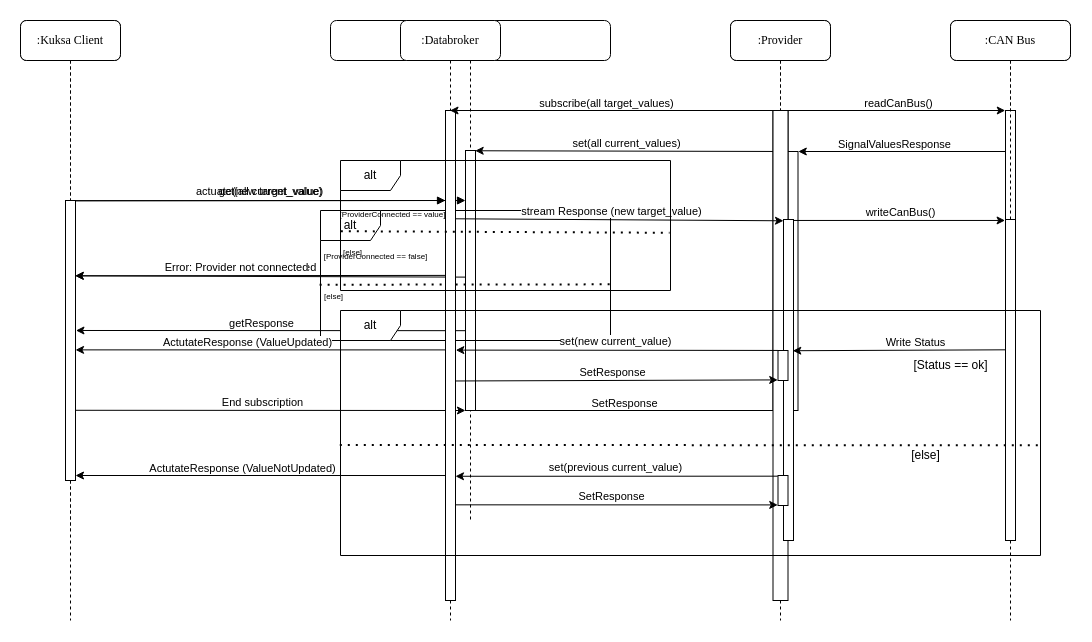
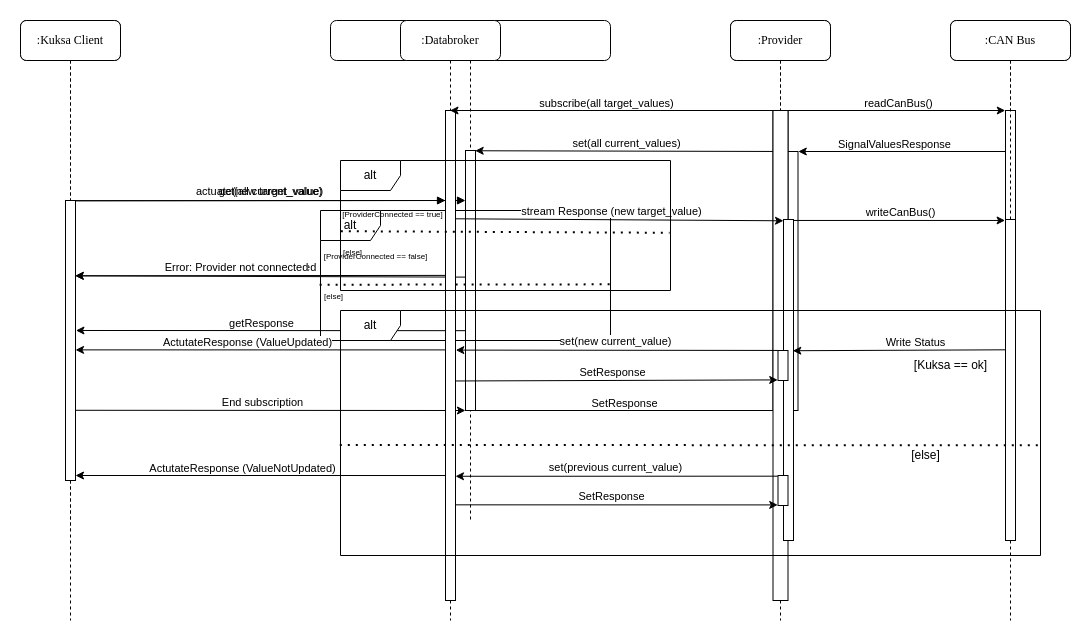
node "[ProviderConnected == value]": label "[ProviderConnected == value]" -> "[ProviderConnected == true]"
node "[Status == ok]": label "[Status == ok]" -> "[Kuksa == ok]"
